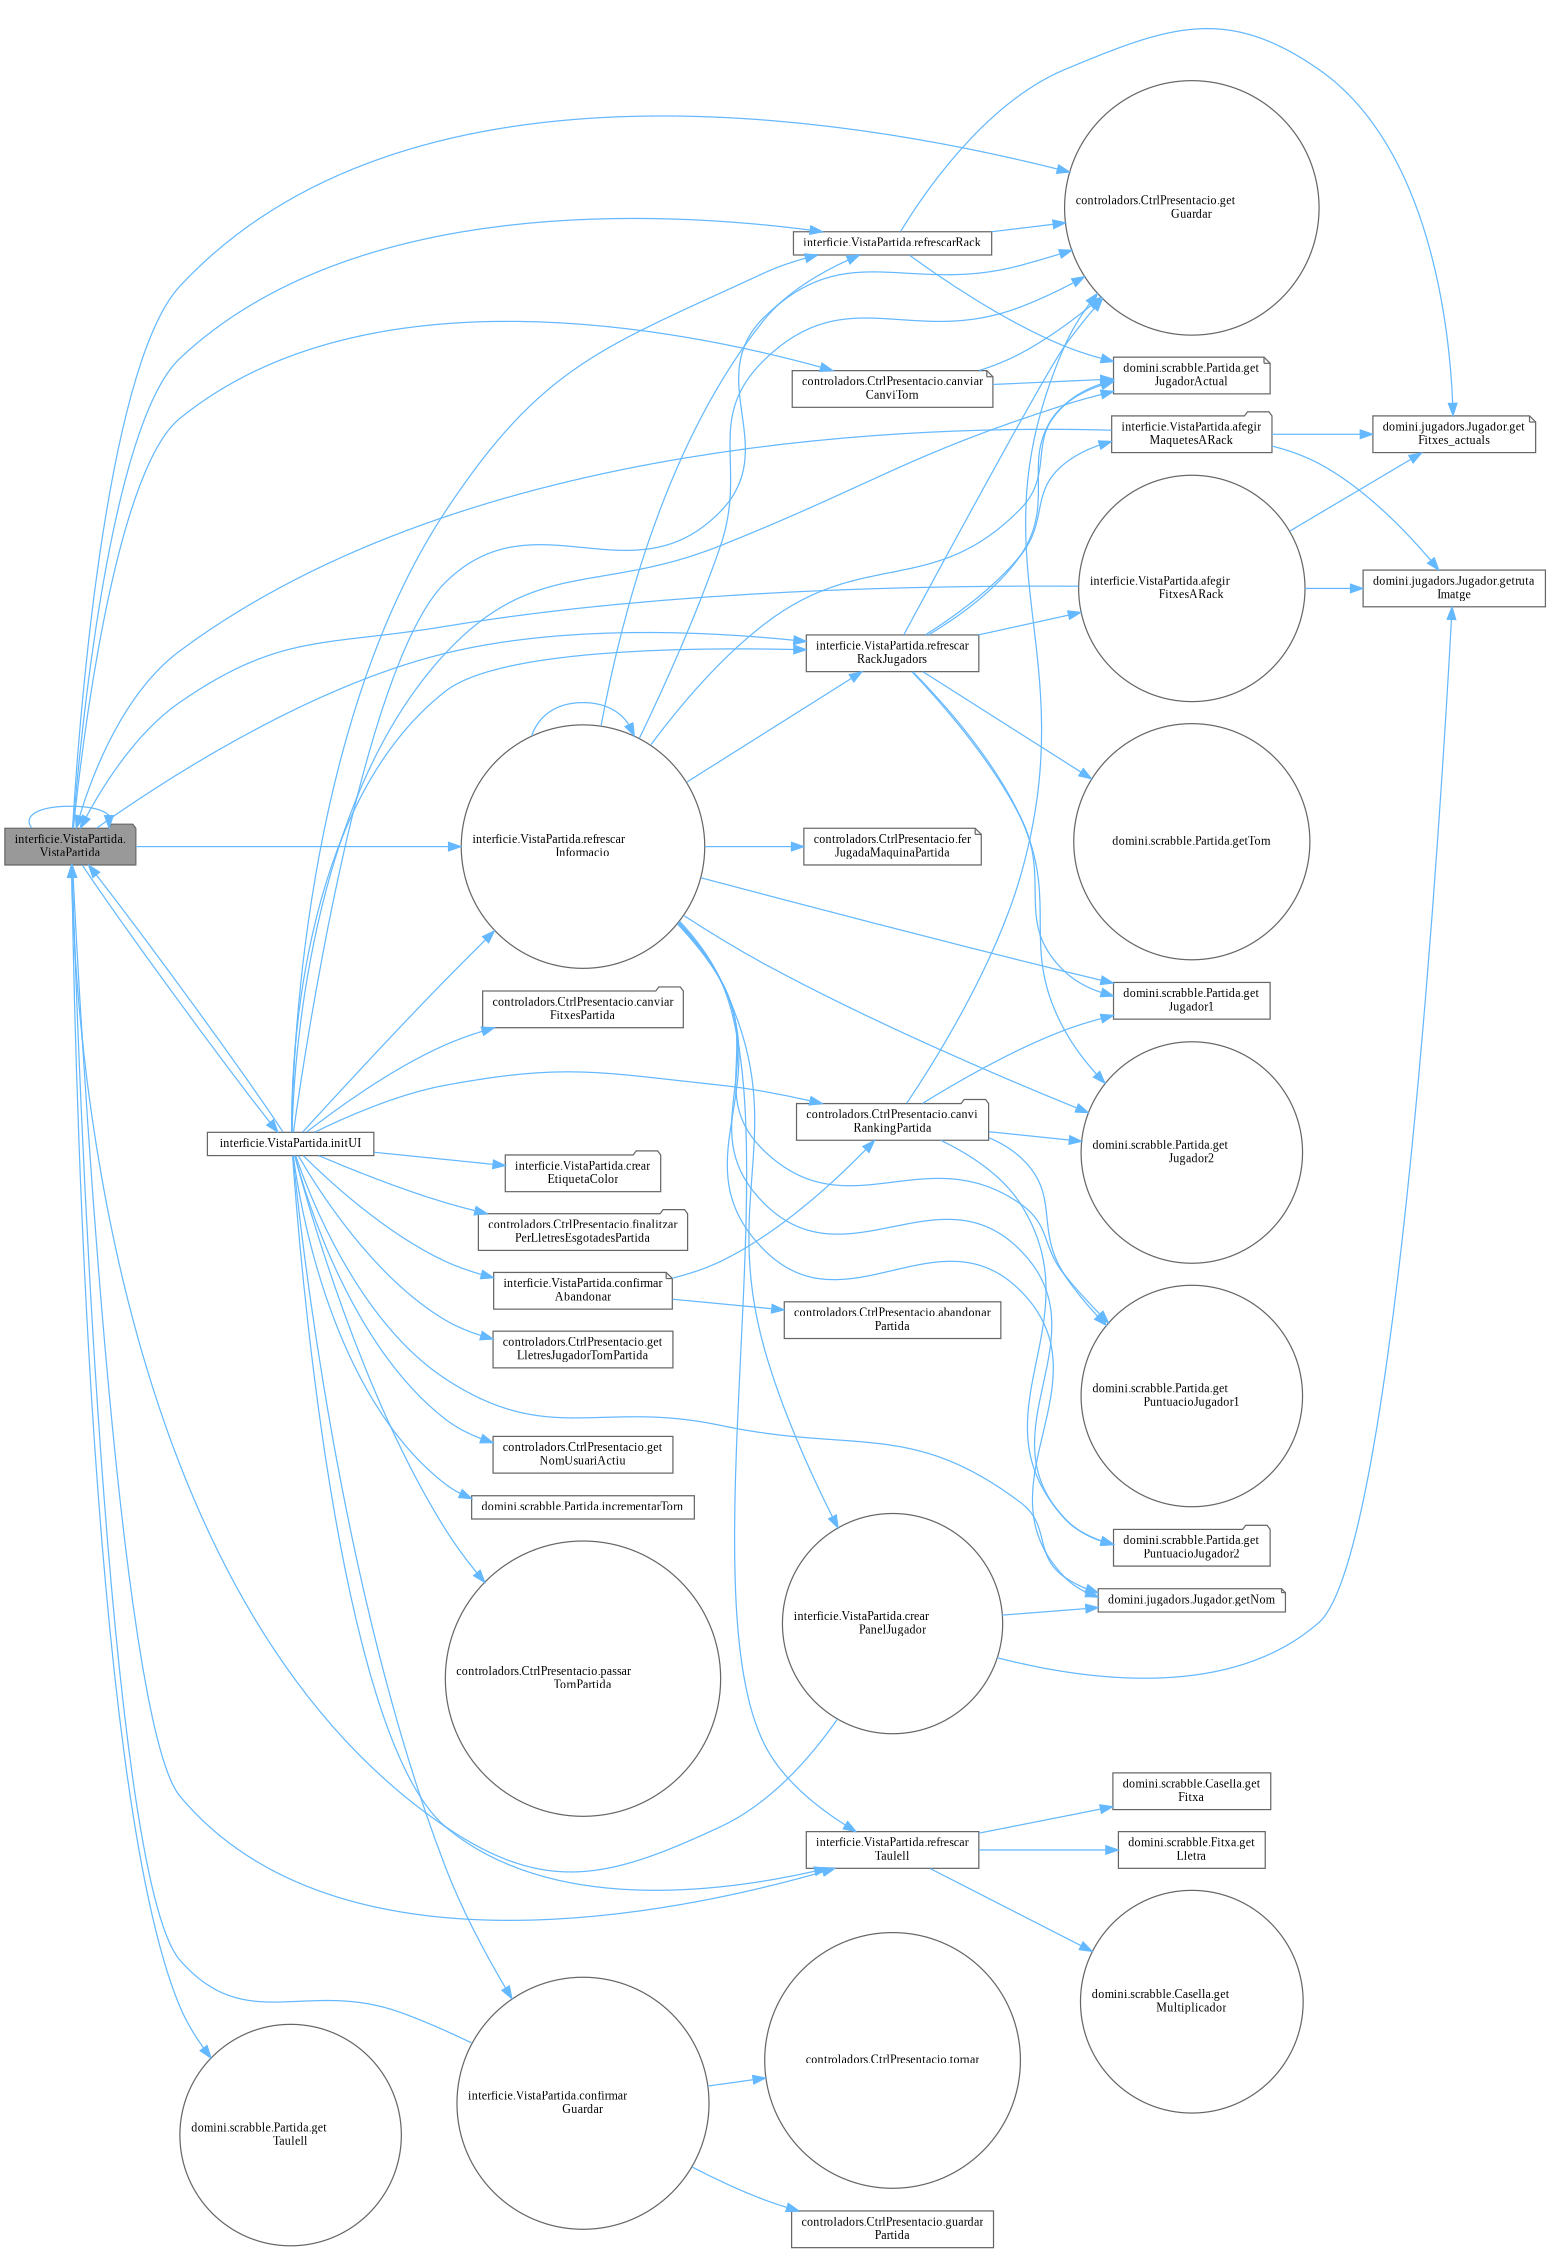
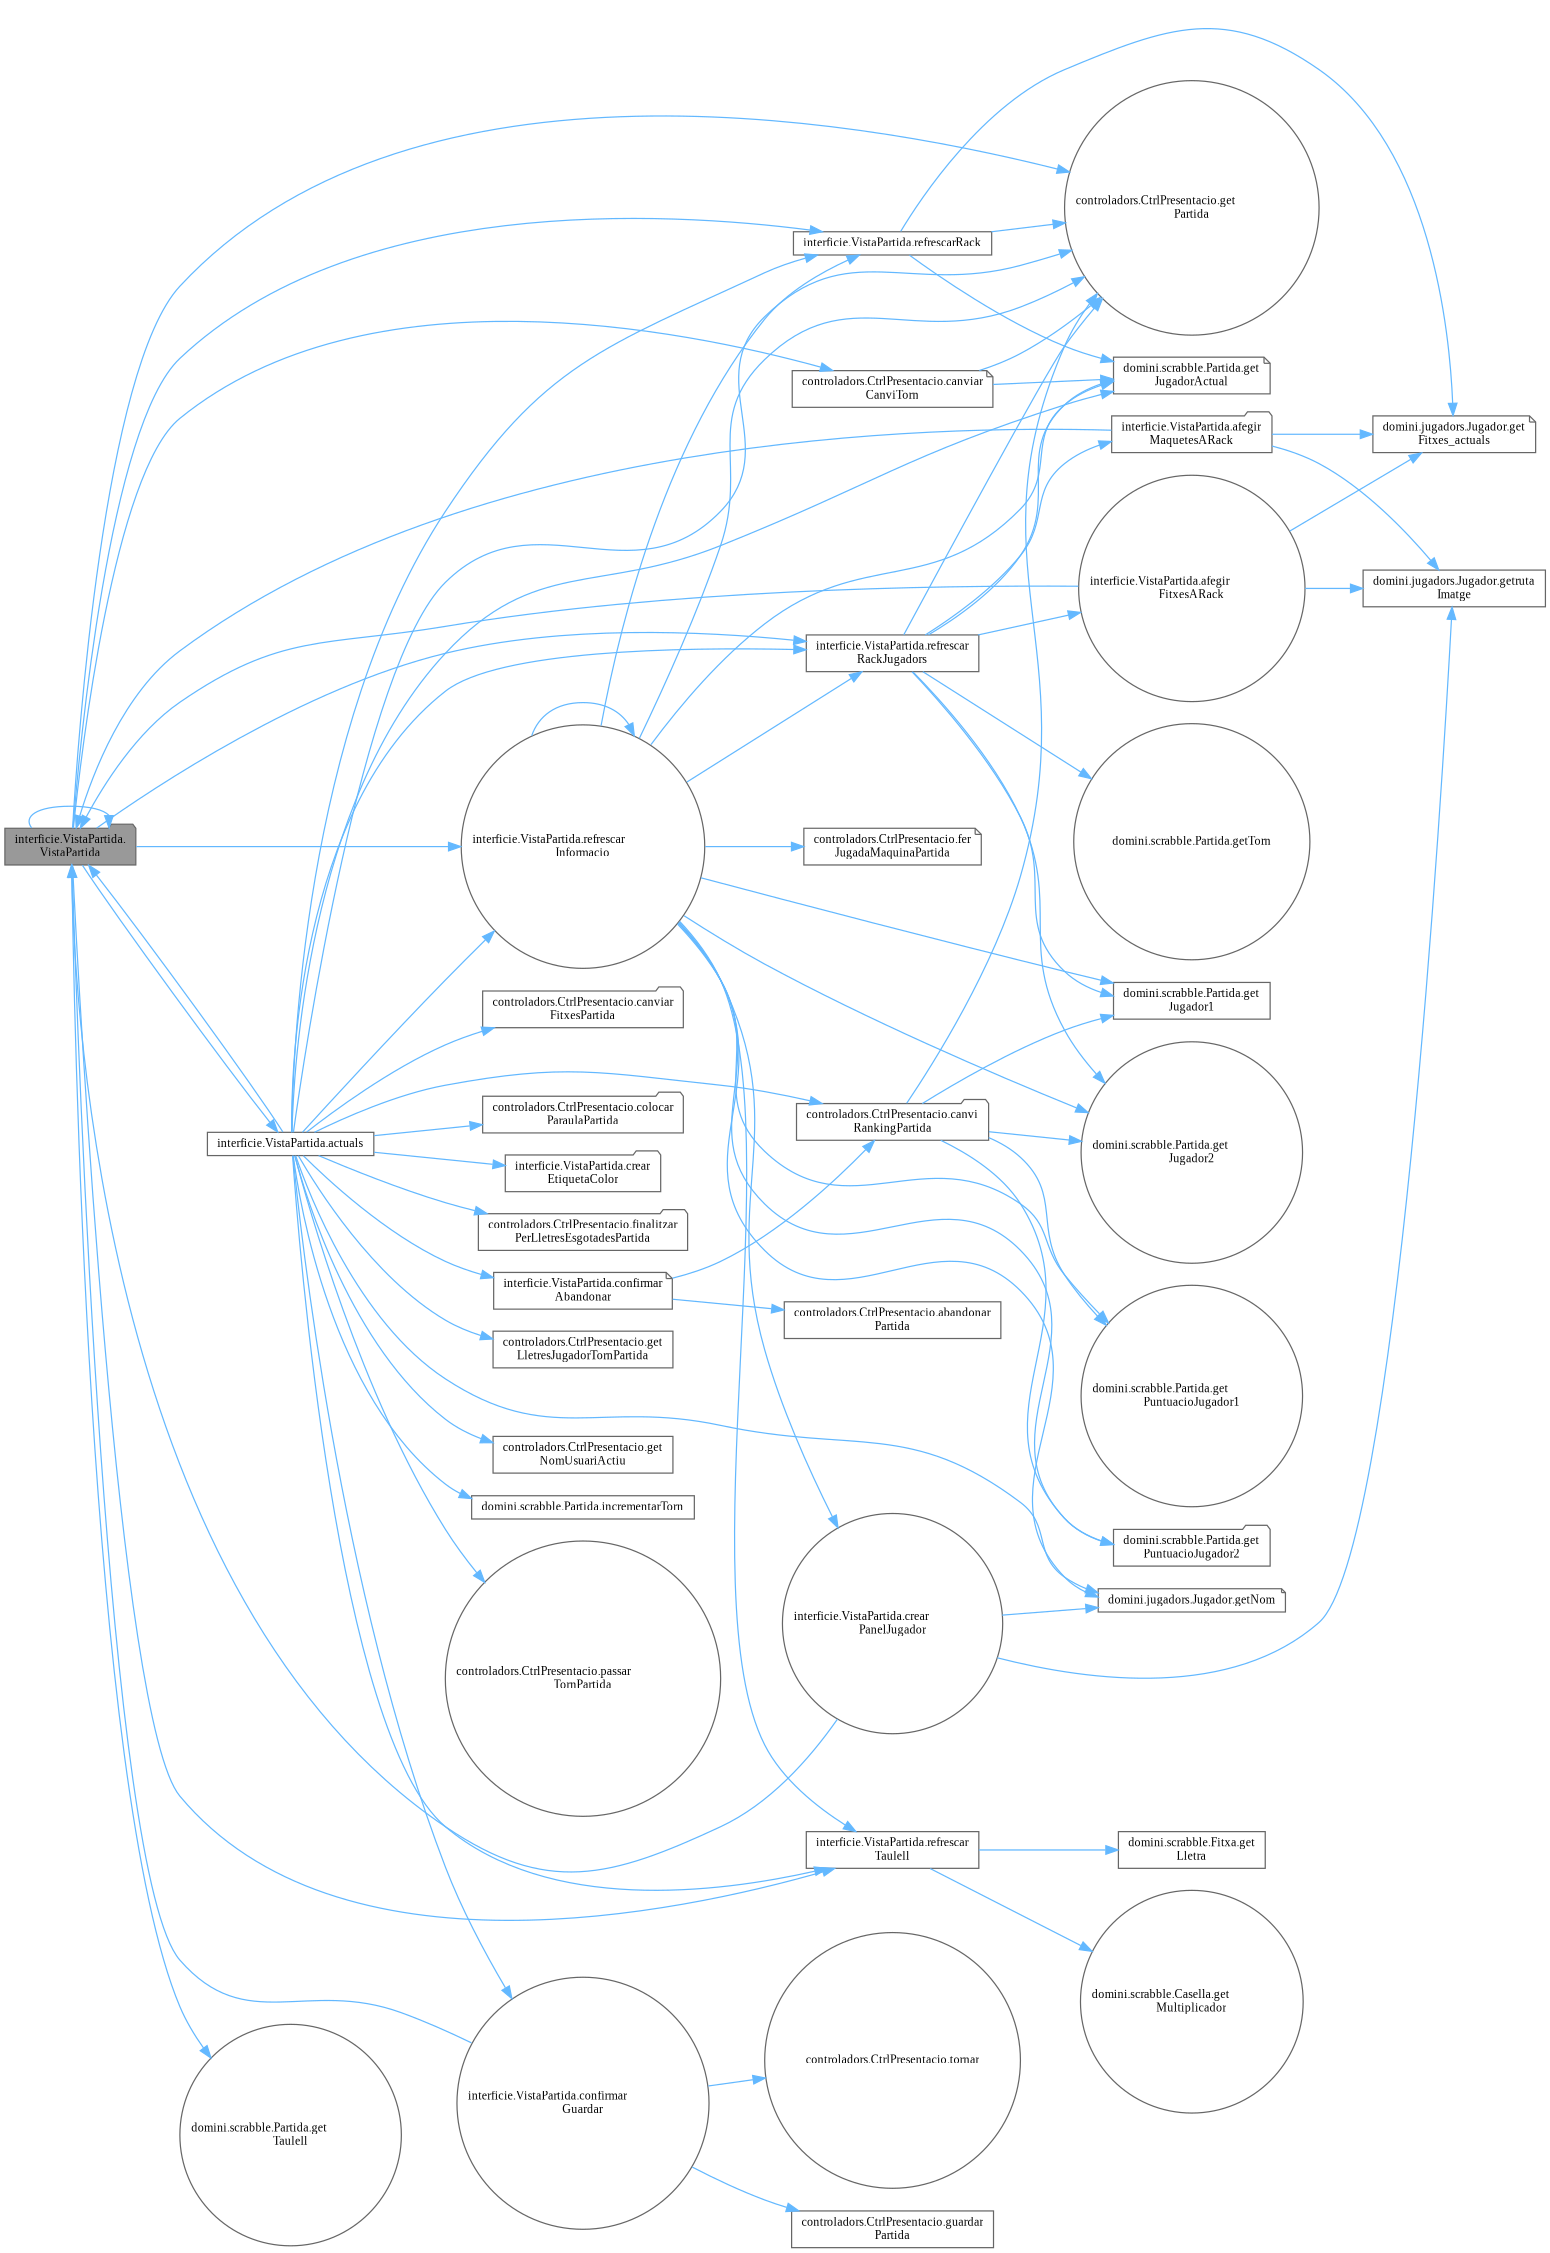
node "controladors.CtrlPresentacio.get Guardar": label "controladors.CtrlPresentacio.get Guardar" -> "controladors.CtrlPresentacio.get Partida"
node "controladors.CtrlPresentacio.colocar ParaulaPartida": added
node "interficie.VistaPartida.initUI": label "interficie.VistaPartida.initUI" -> "interficie.VistaPartida.actuals"
node "domini.scrabble.Casella.get Fitxa": removed
